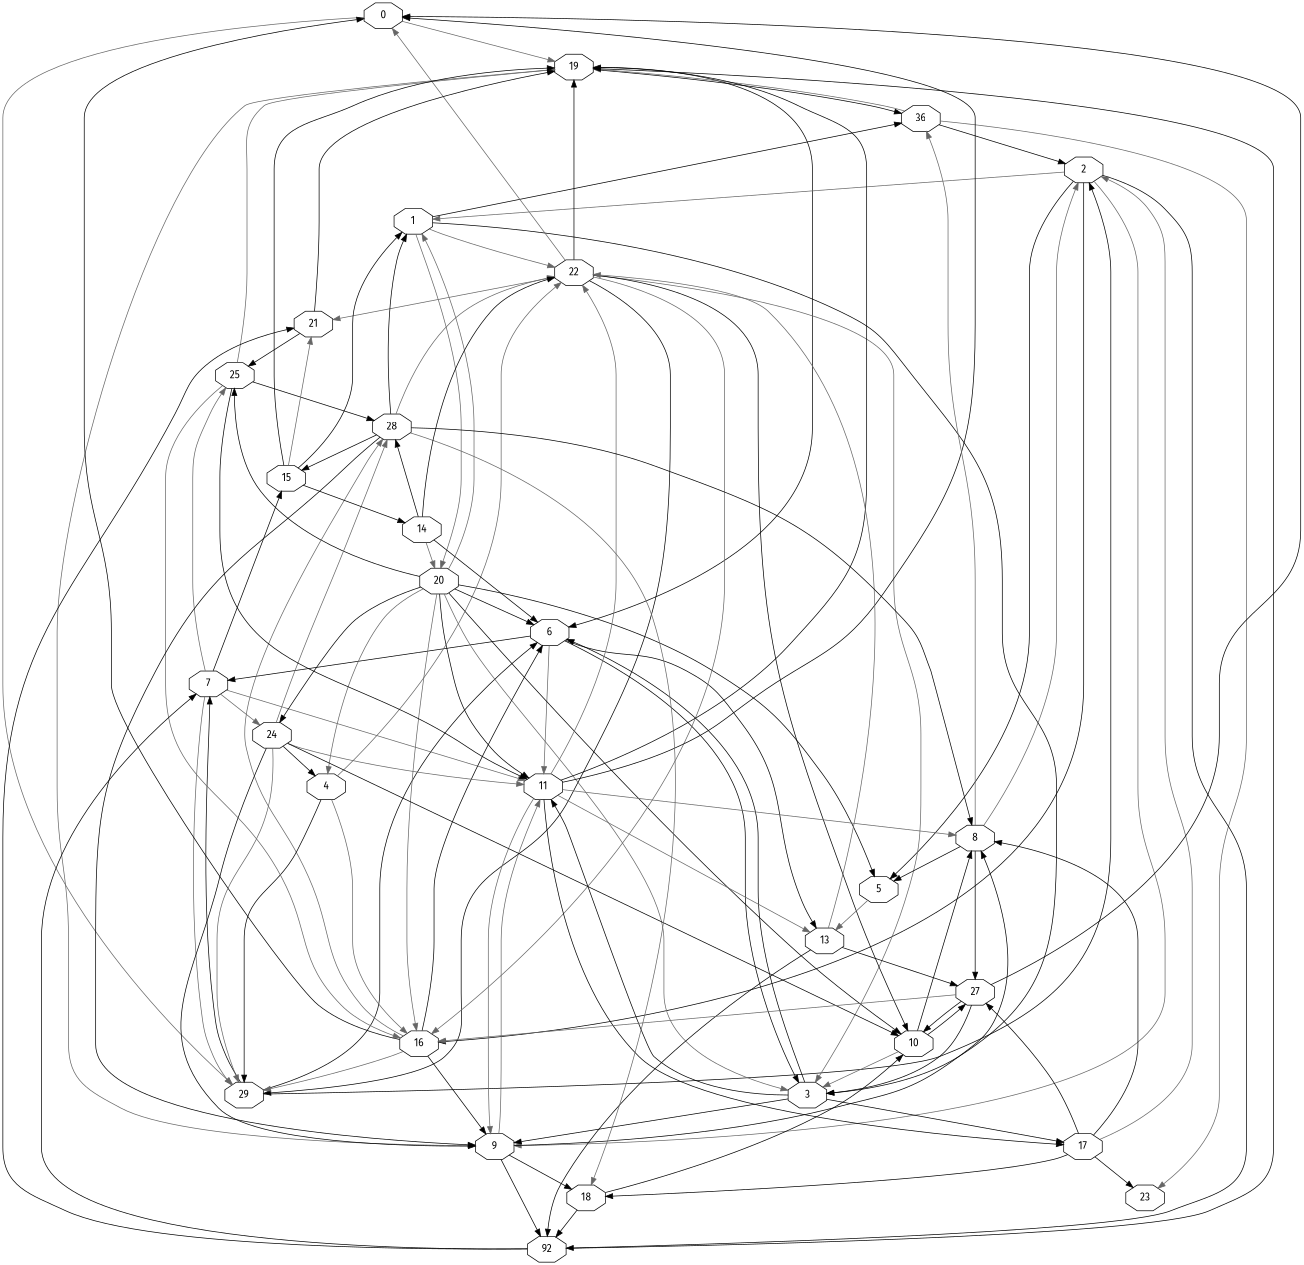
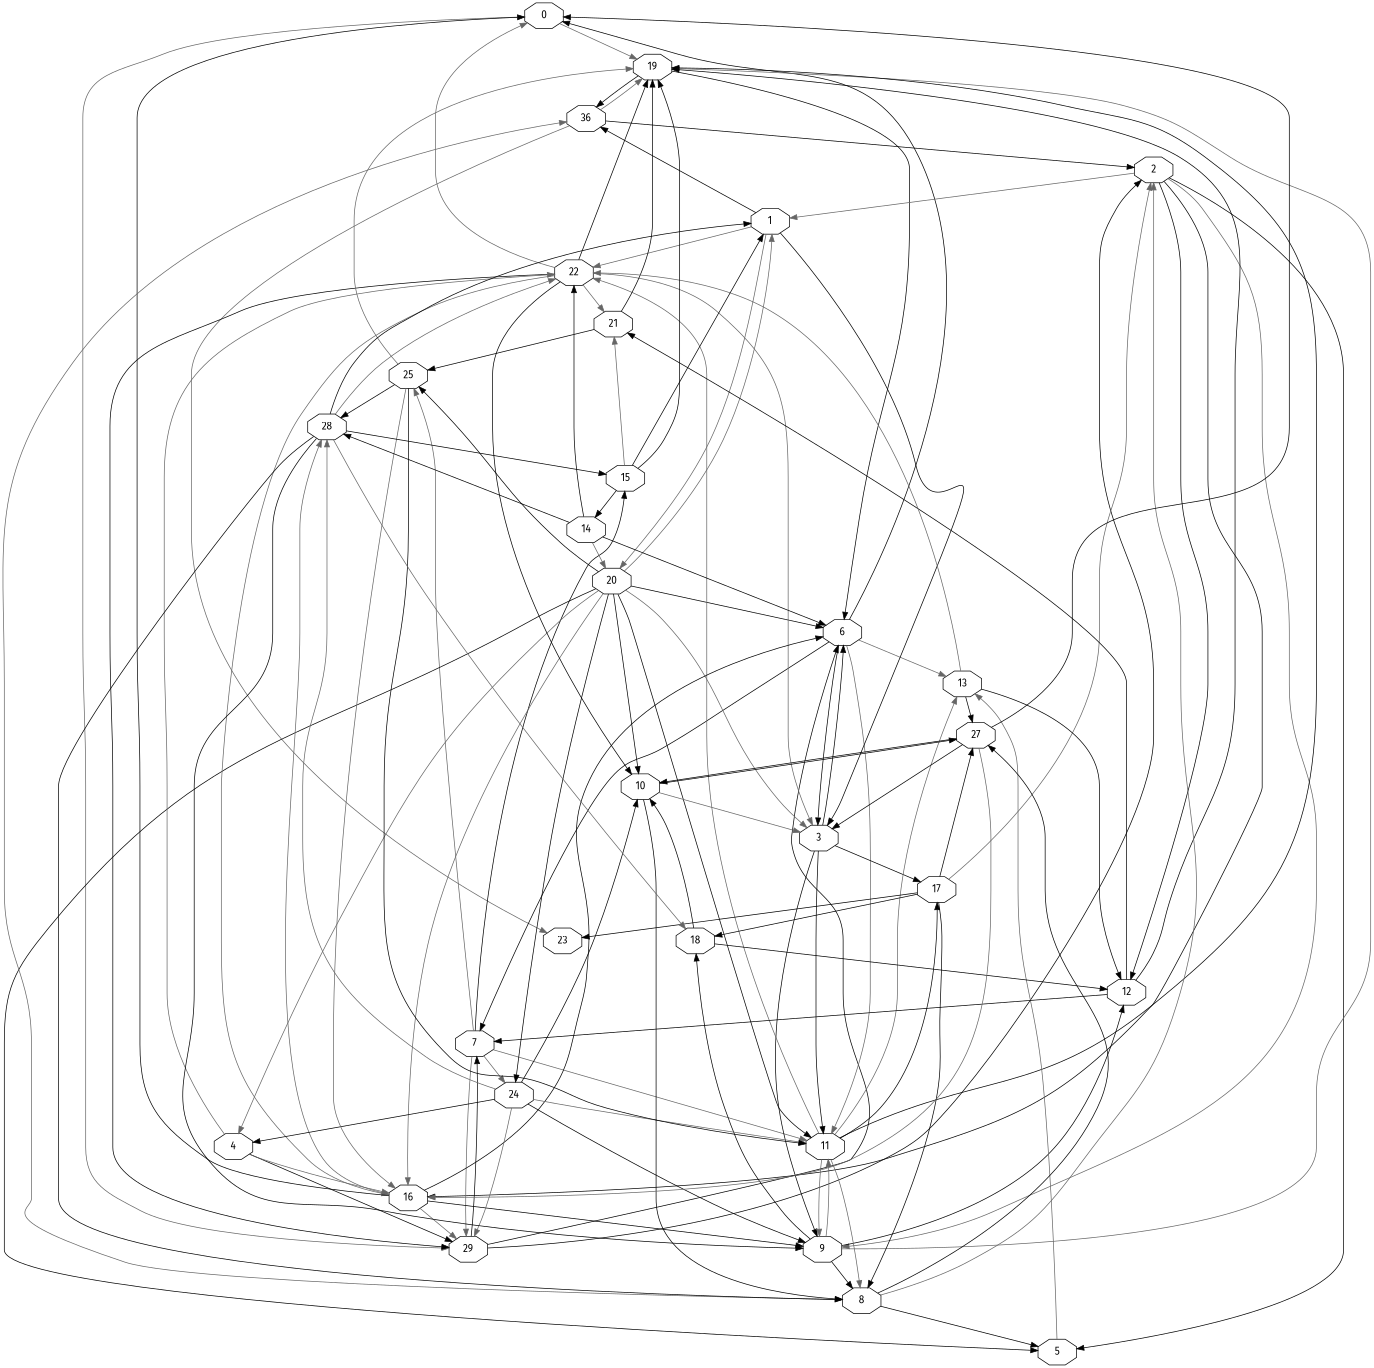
edge "11" -> "0": now "6" -> "0"
edge "6" -> "13": color black -> gray40
node "92": label "92" -> "12"
